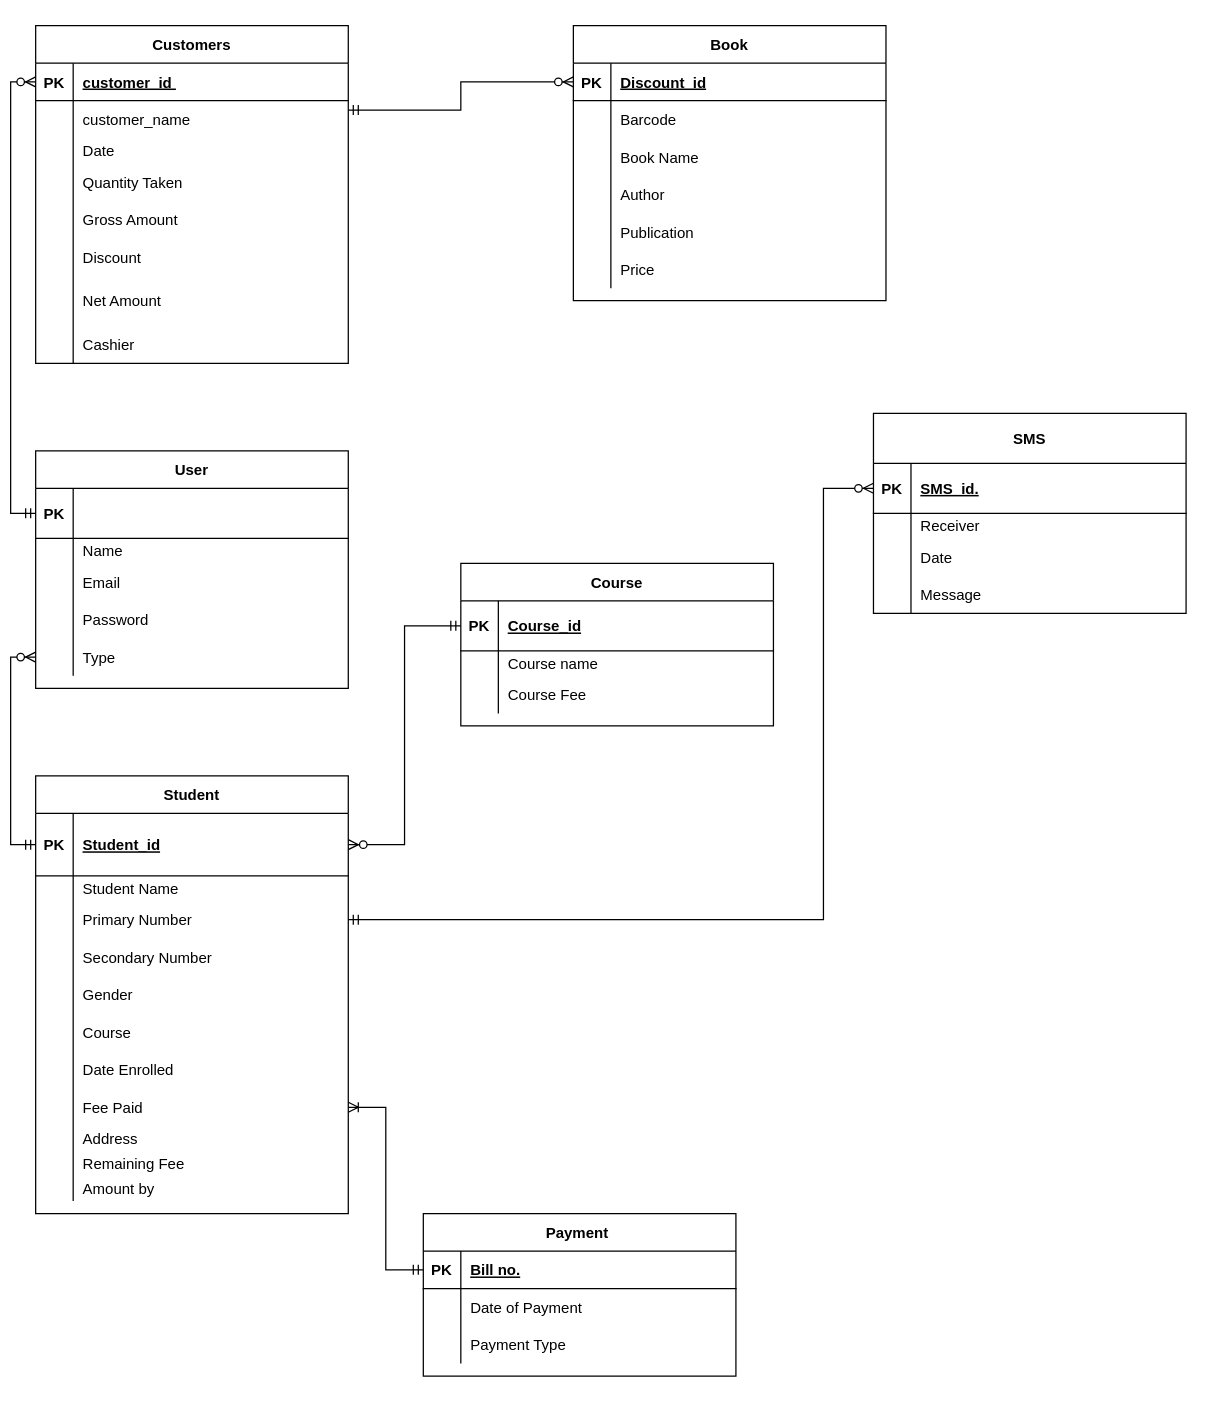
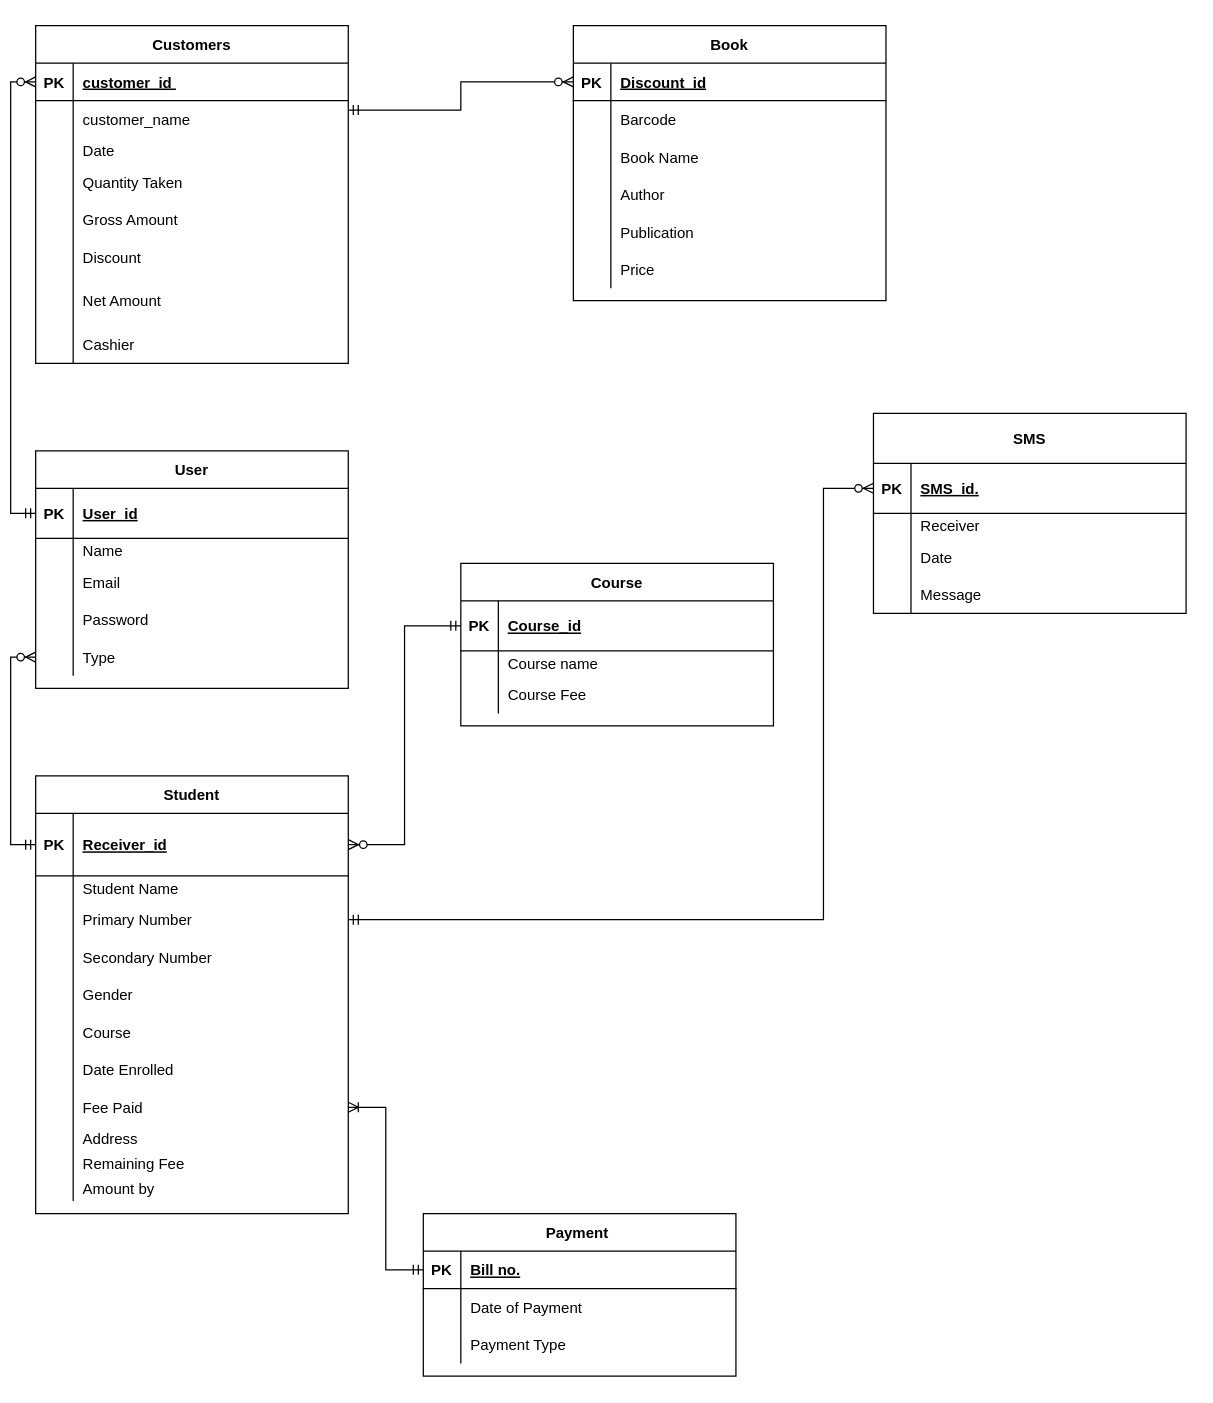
node "User_id": added
node "Student_id": label "Student_id" -> "Receiver_id"
